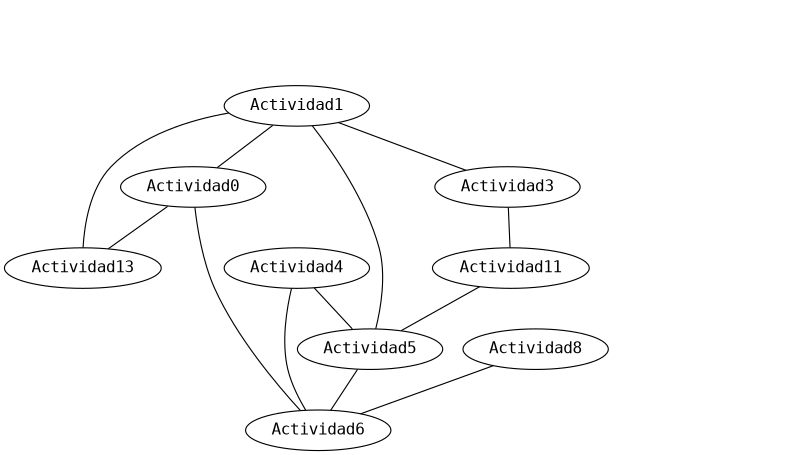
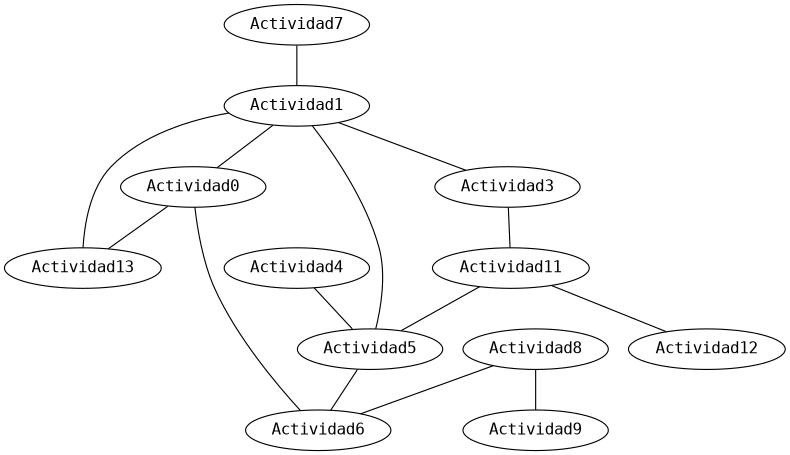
node "Actividad7": added
node "Actividad12": added
edge "Actividad4" -- "Actividad6": removed
node "Actividad9": added
